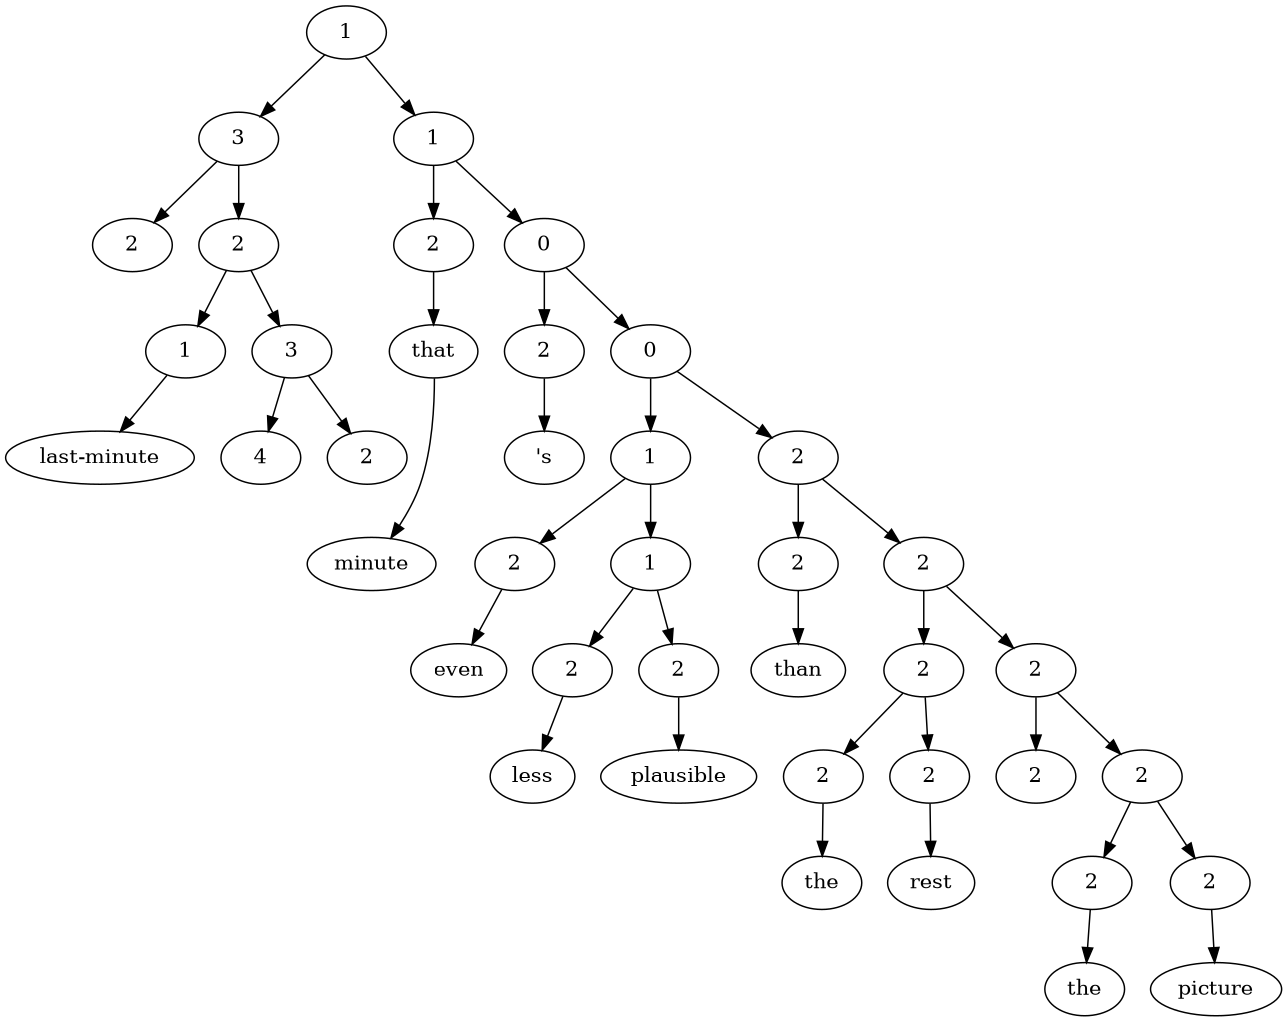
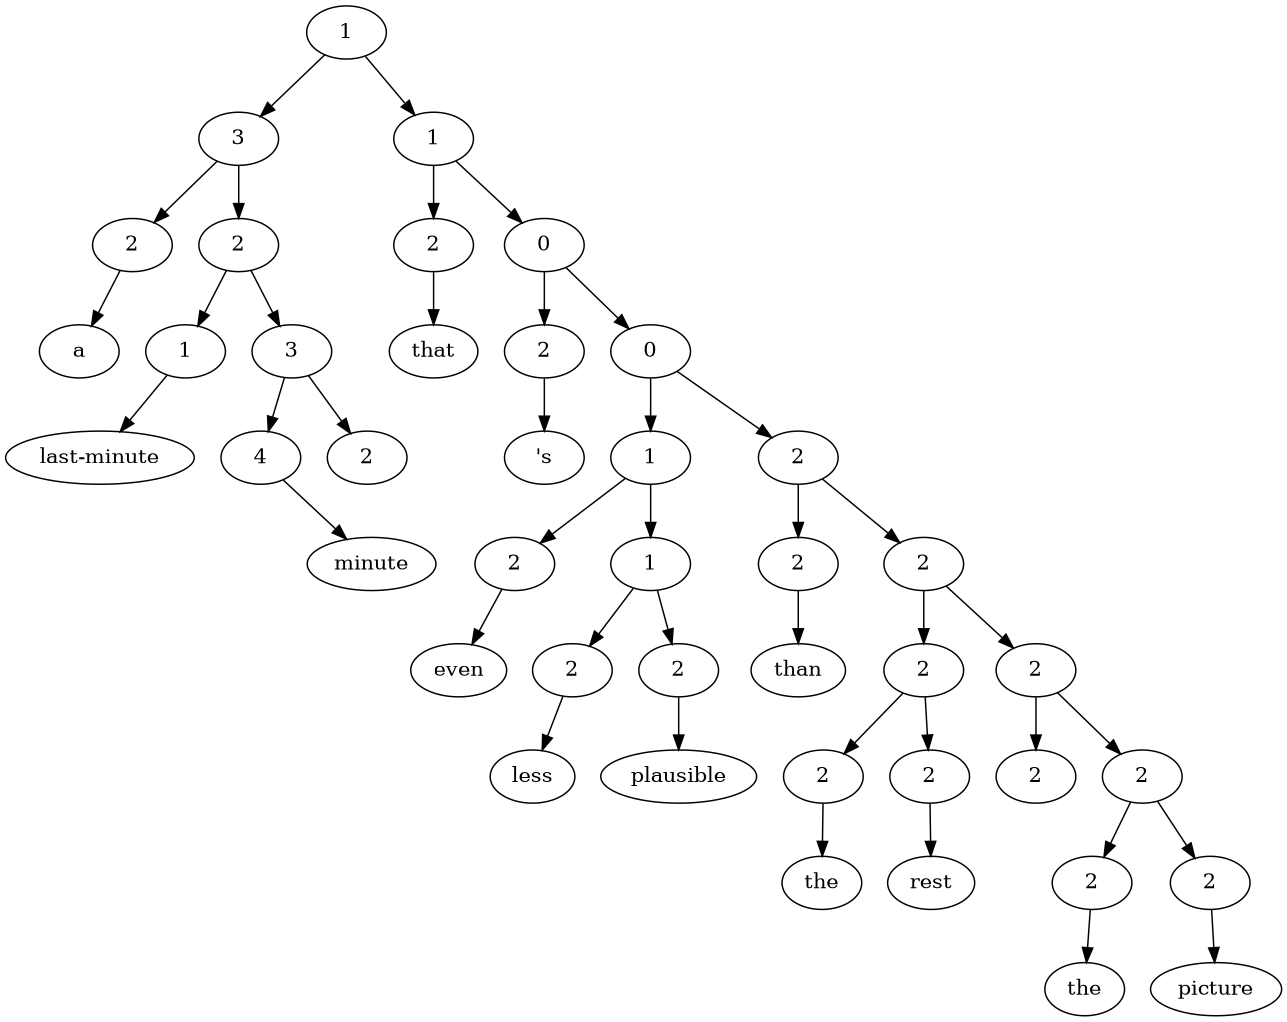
node "a": added
edge "that" -> "minute": now "4" -> "minute"
